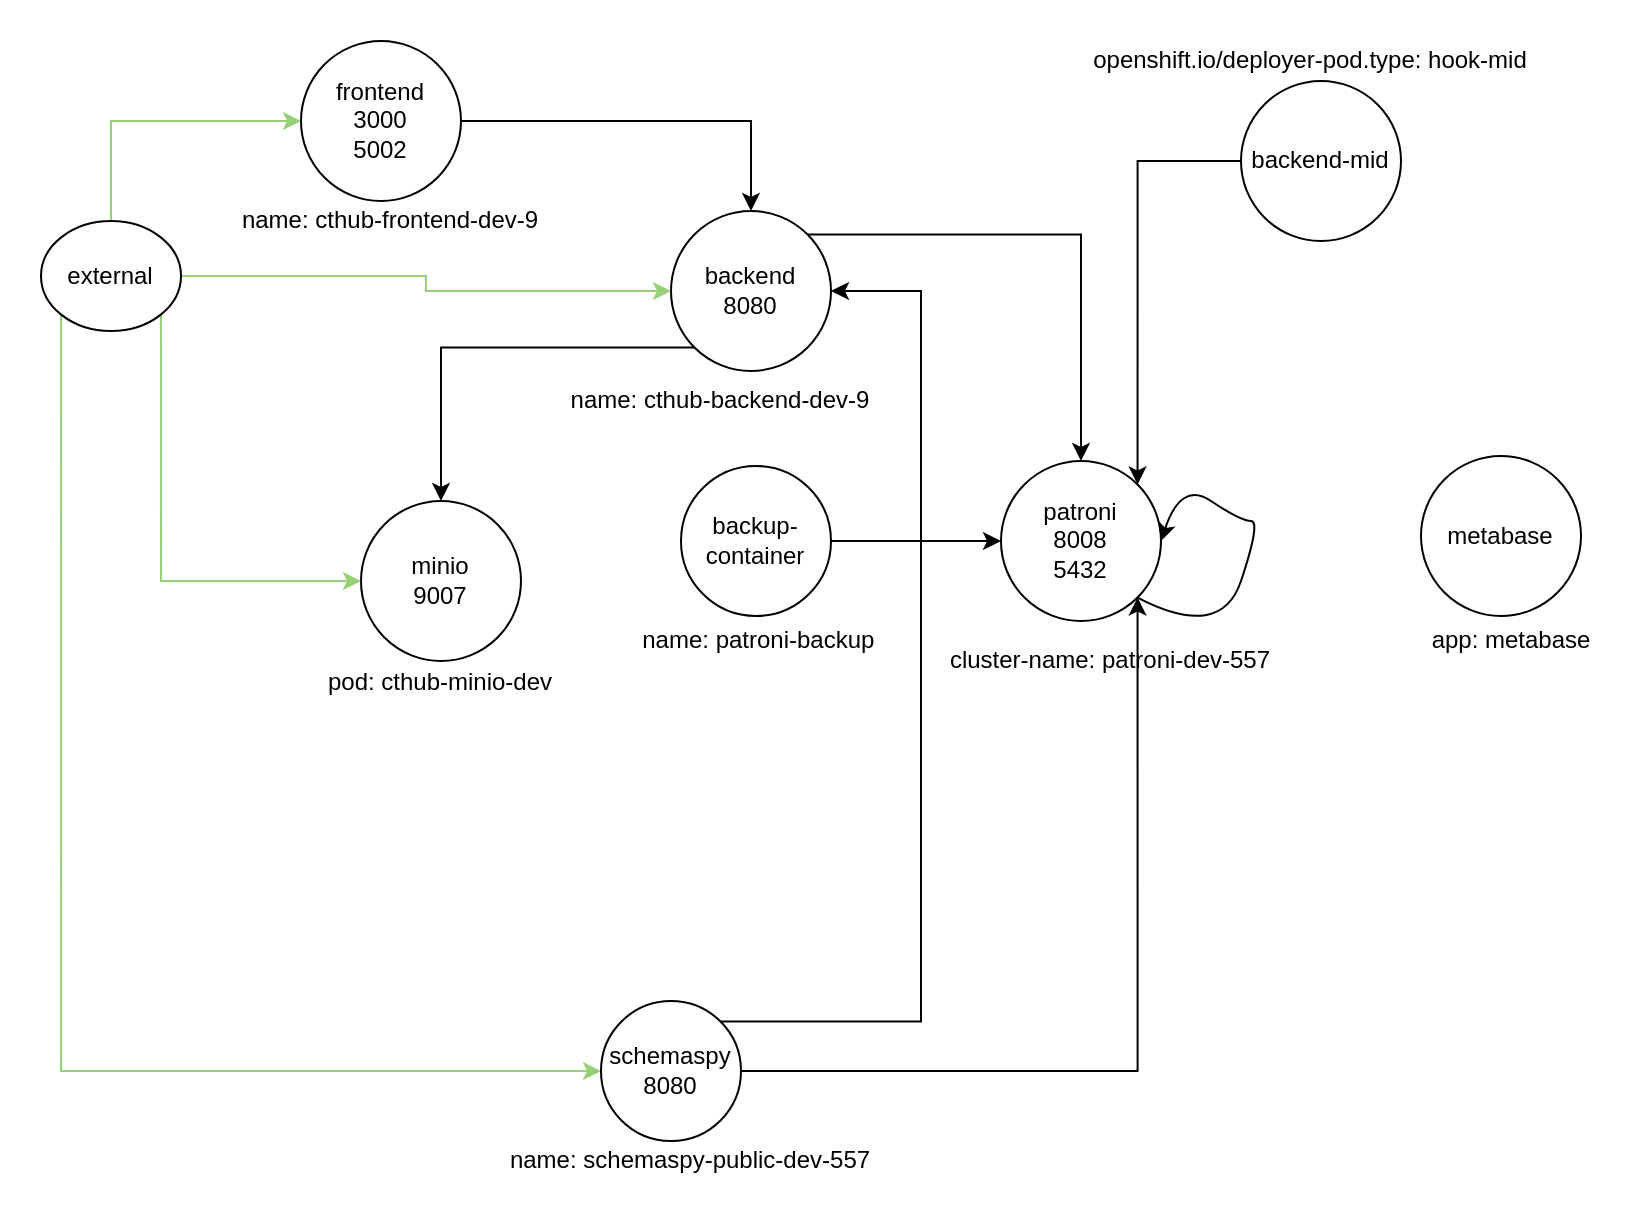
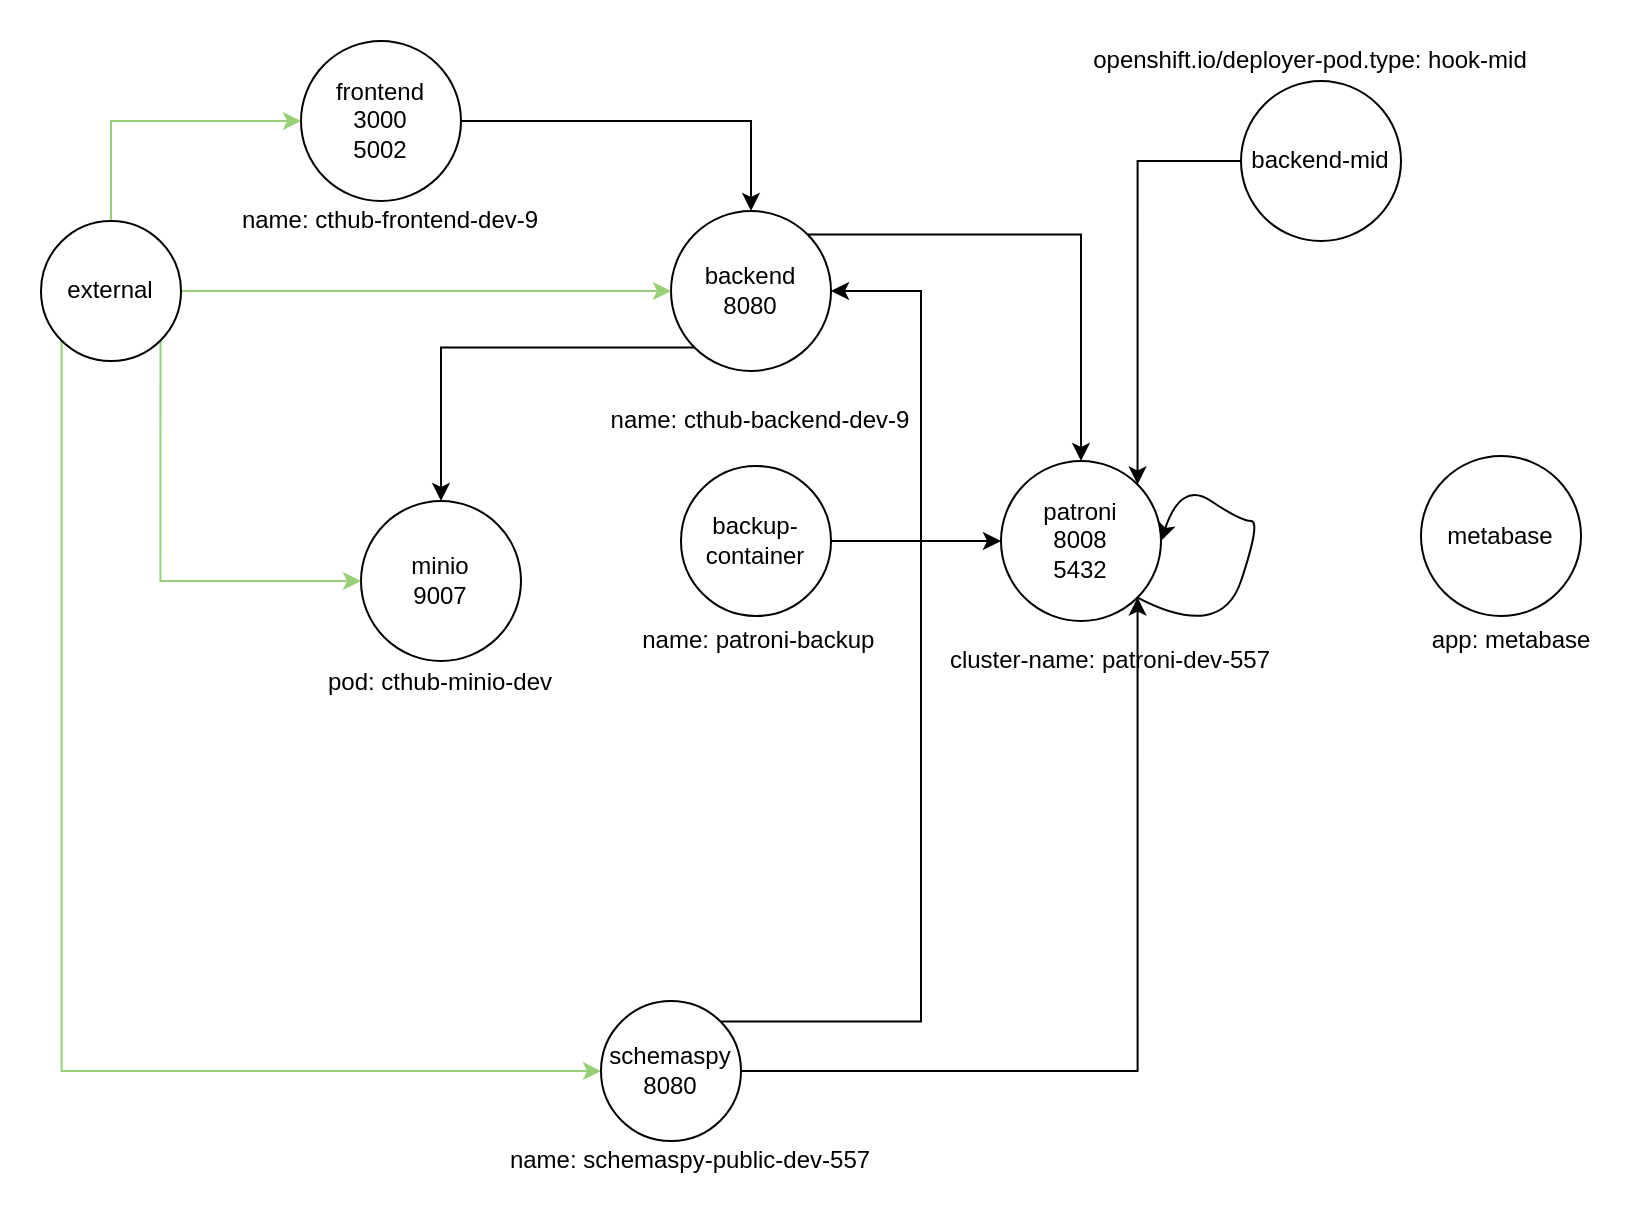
node "external": size 140x110 -> 140x140
node "name: cthub-backend-dev-9": moved (721, 401) -> (761, 421)
